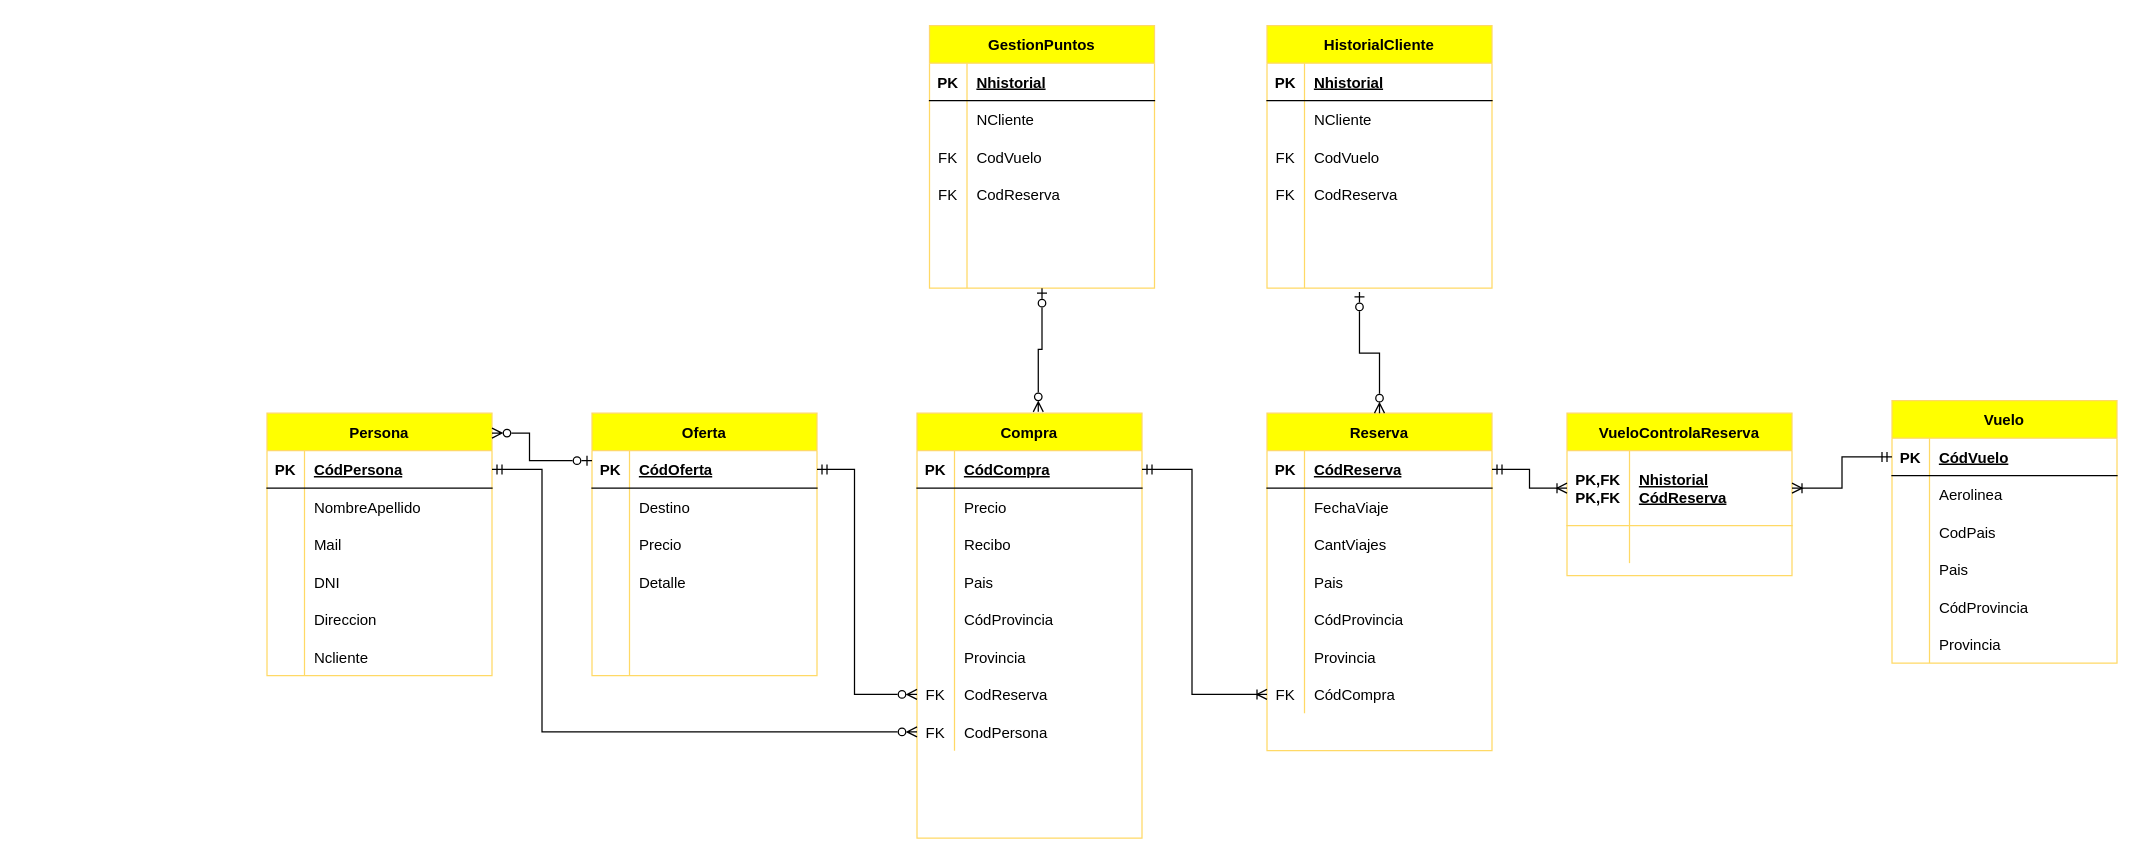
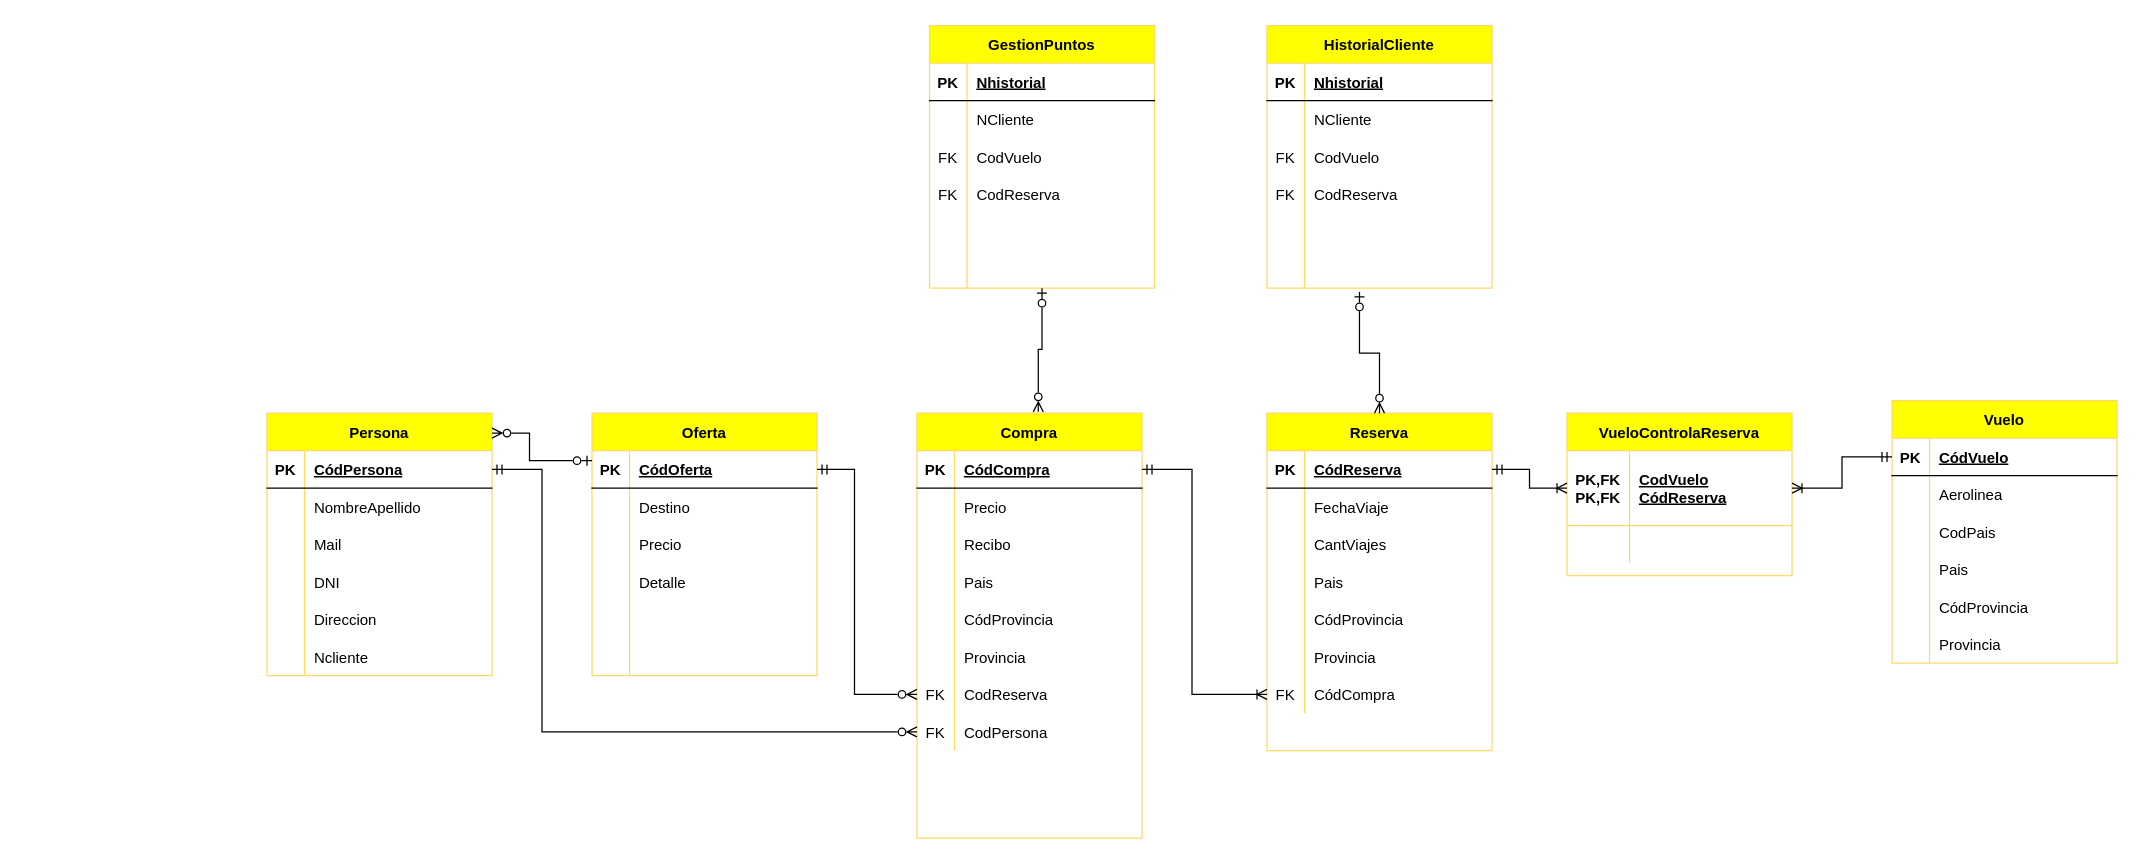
node "Nhistorial CódReserva": label "Nhistorial CódReserva" -> "CodVuelo CódReserva"
